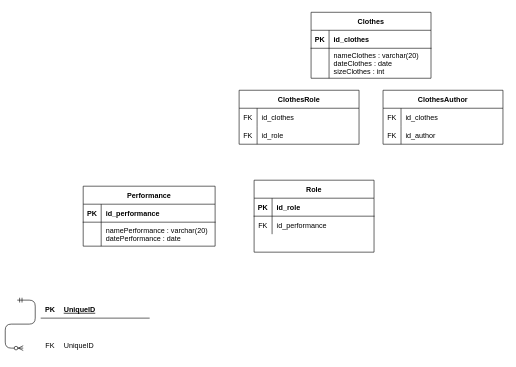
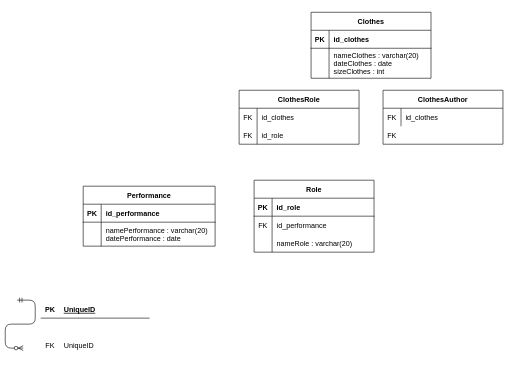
node "id_author": removed
node "nameRole : varchar(20)": added
